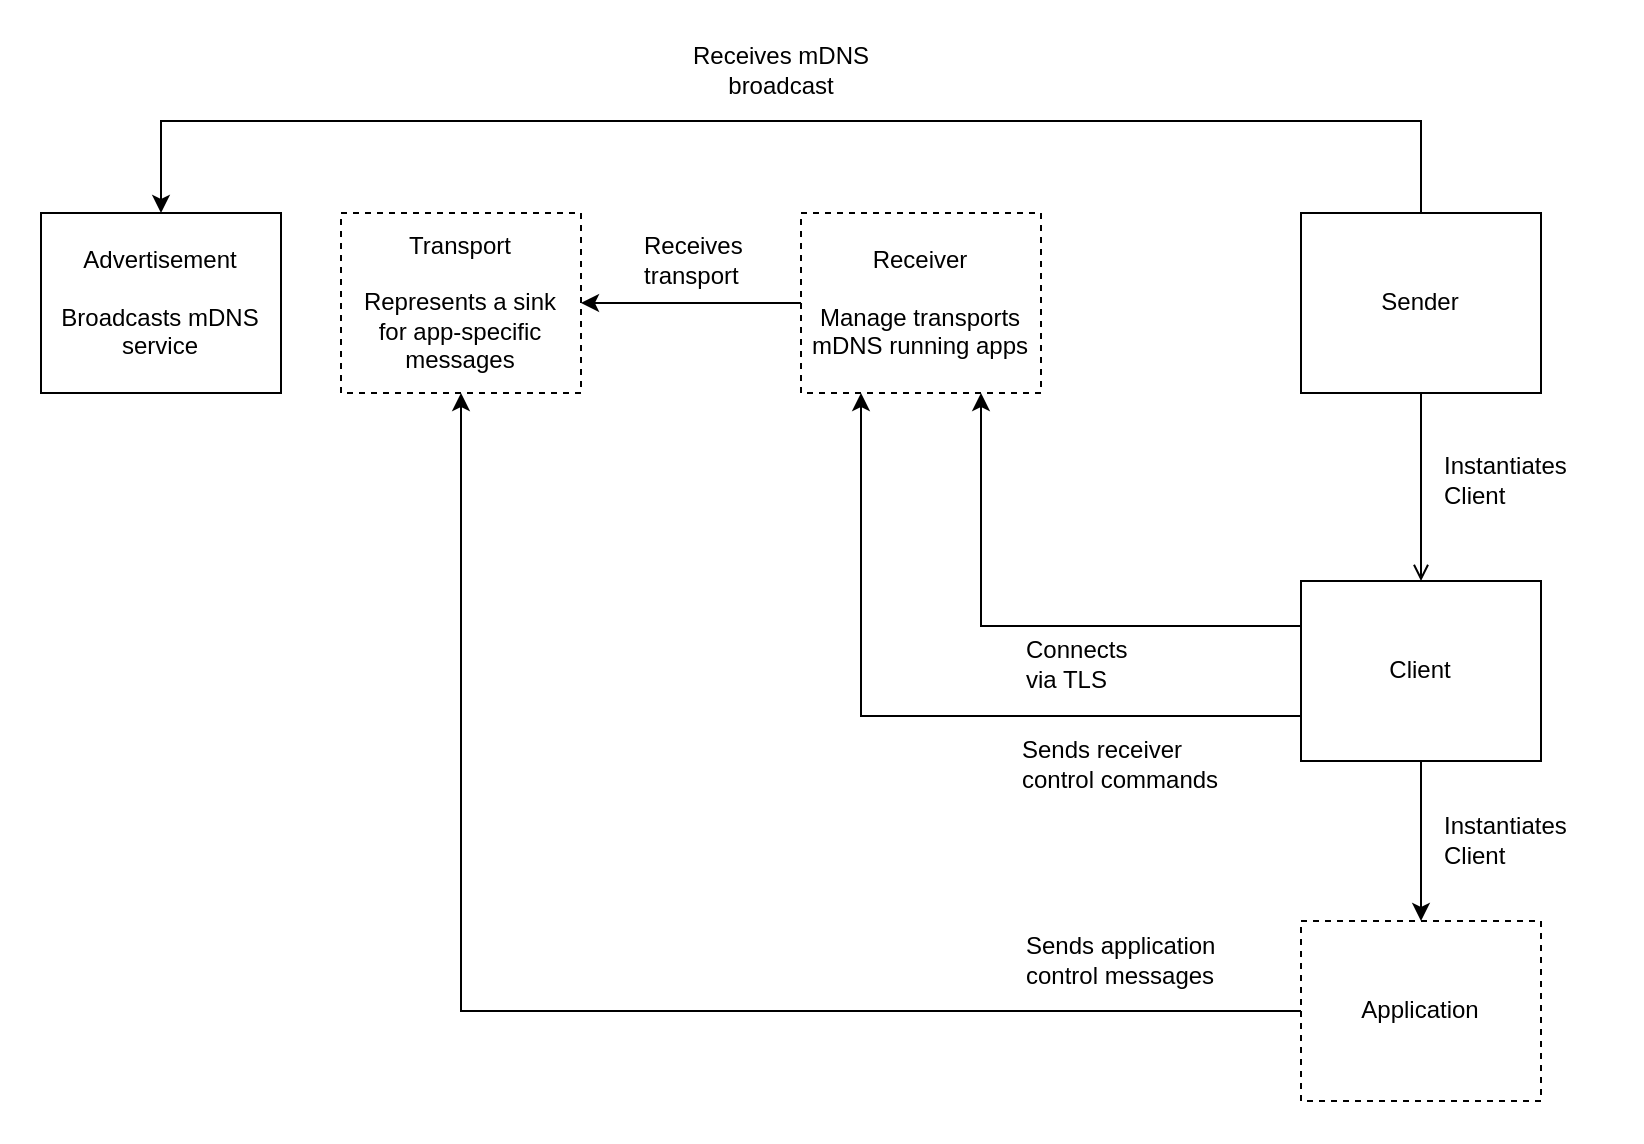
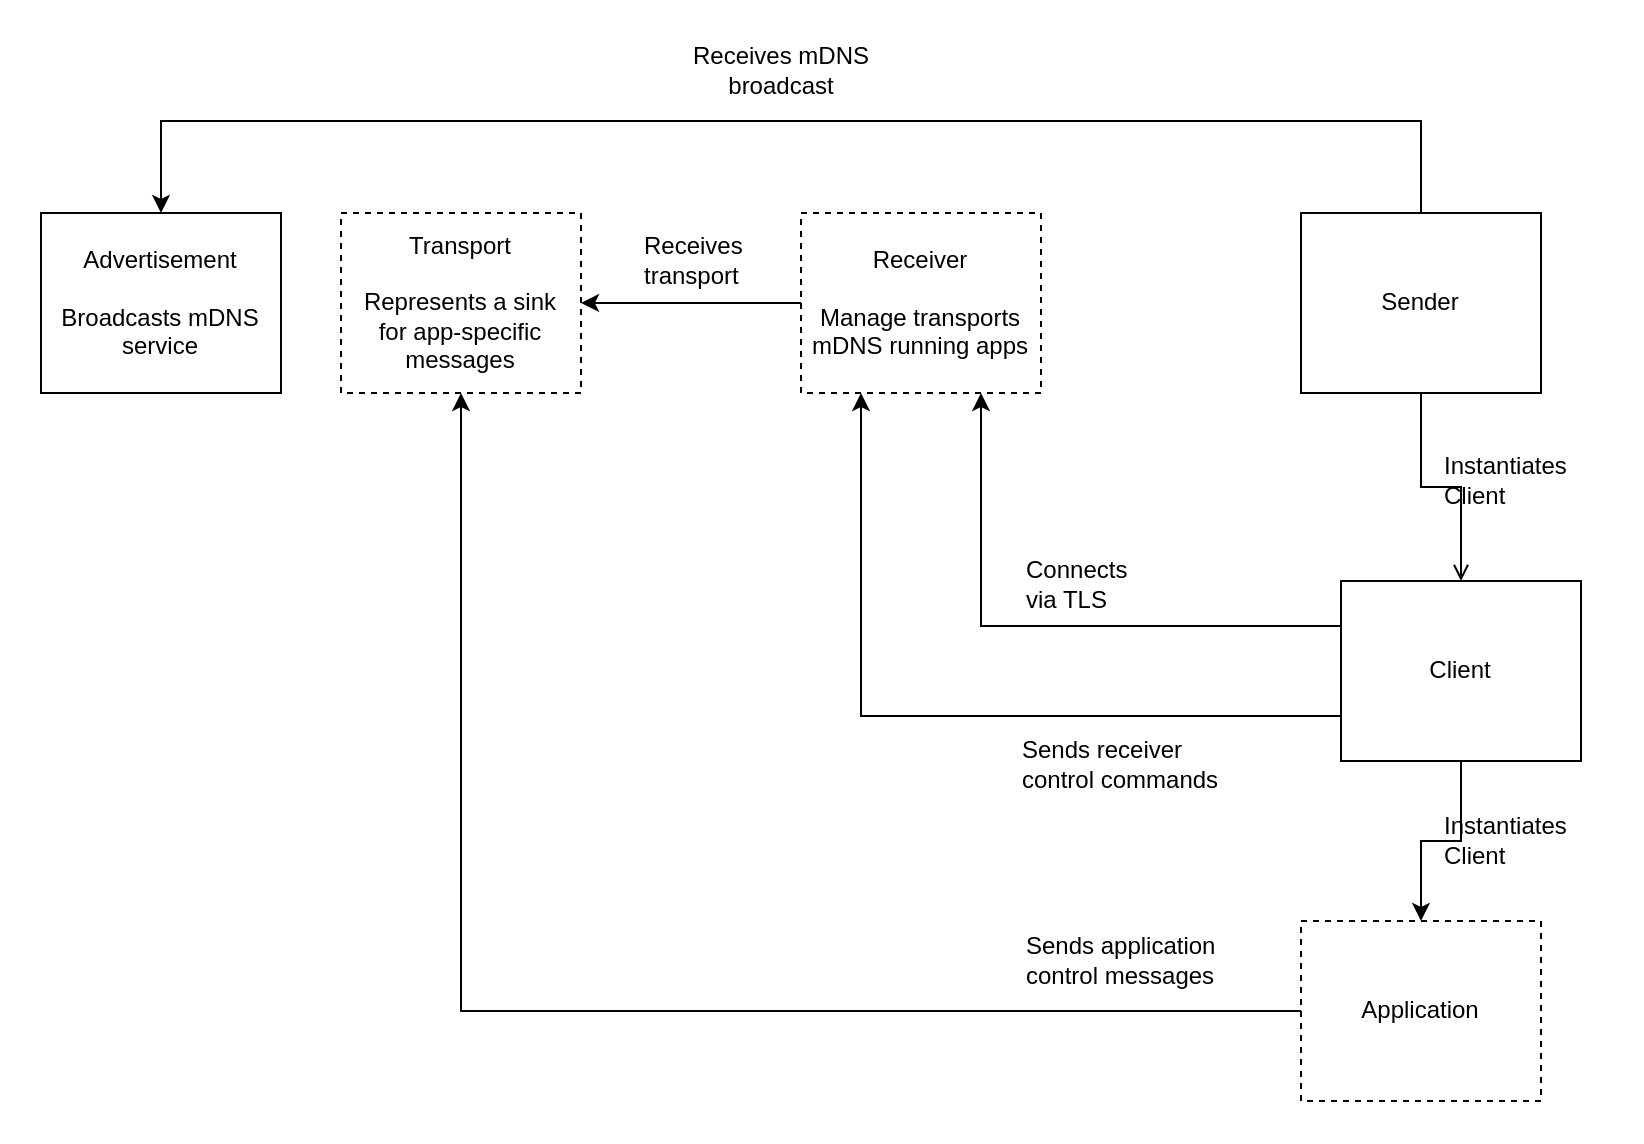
node "Connects via TLS": moved (1093, 665) -> (1093, 585)
node "Client": moved (1421, 671) -> (1461, 671)
